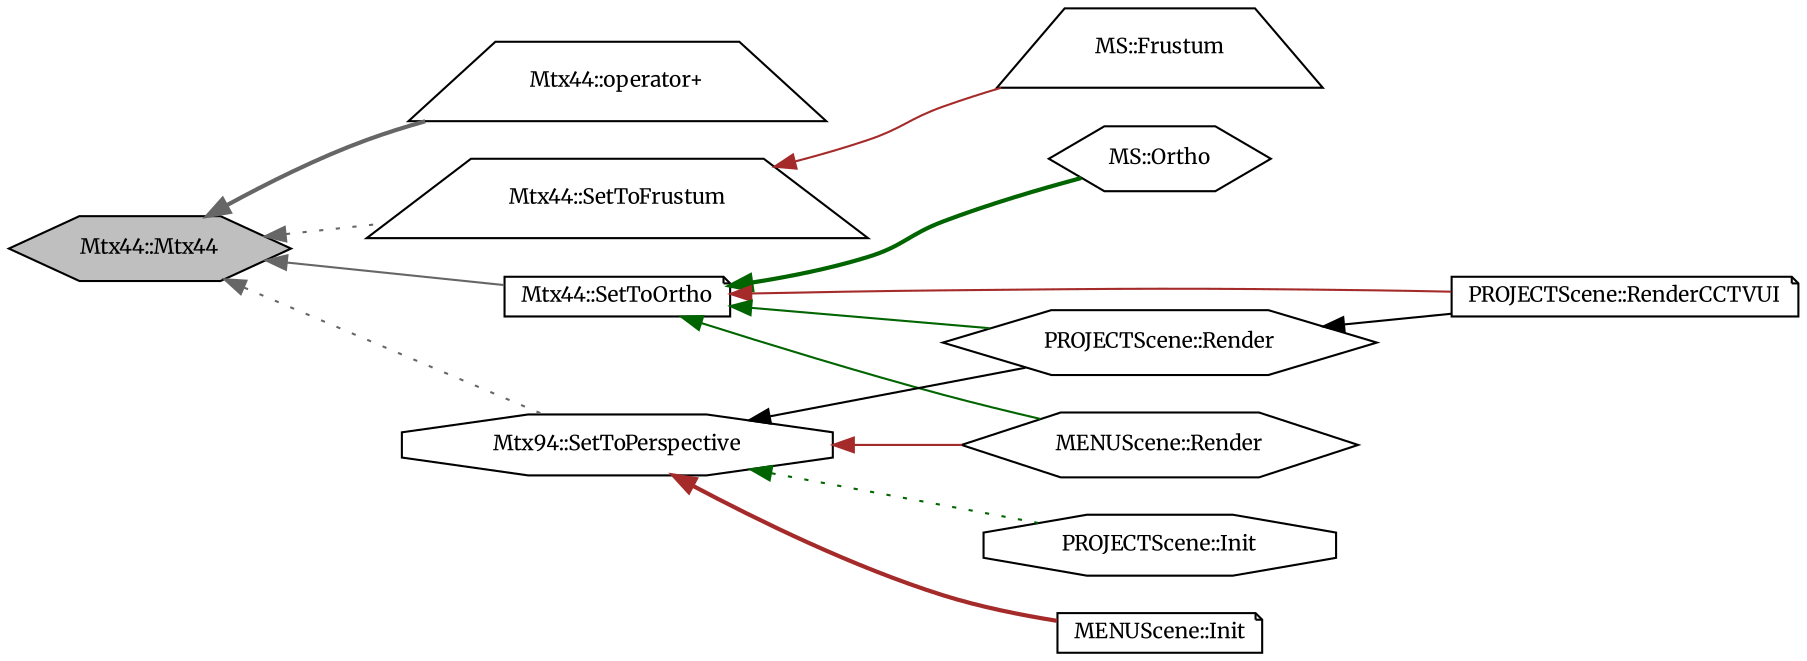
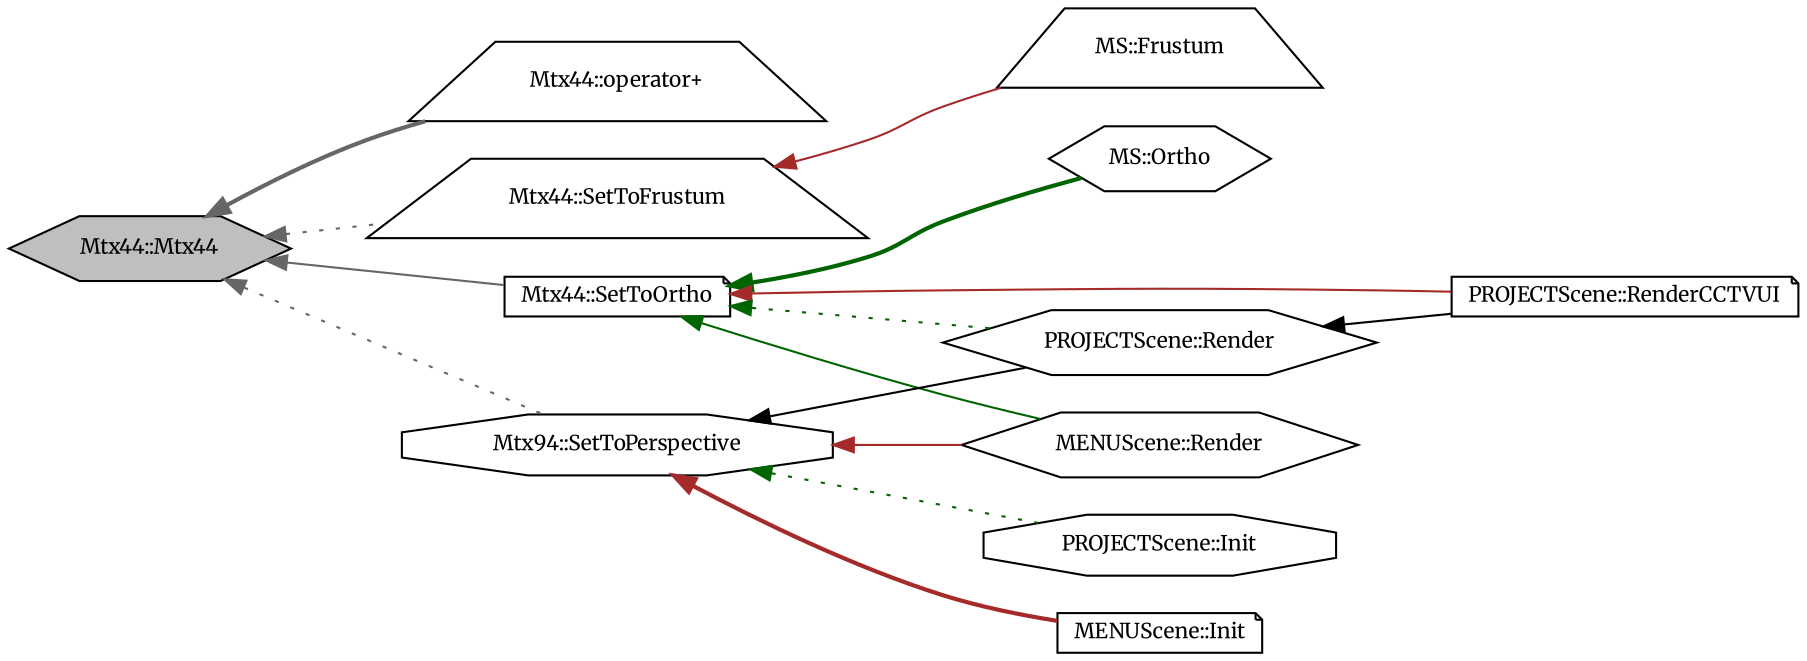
edge "PROJECTScene::Render" -> "Mtx44::SetToOrtho": style solid -> dotted
